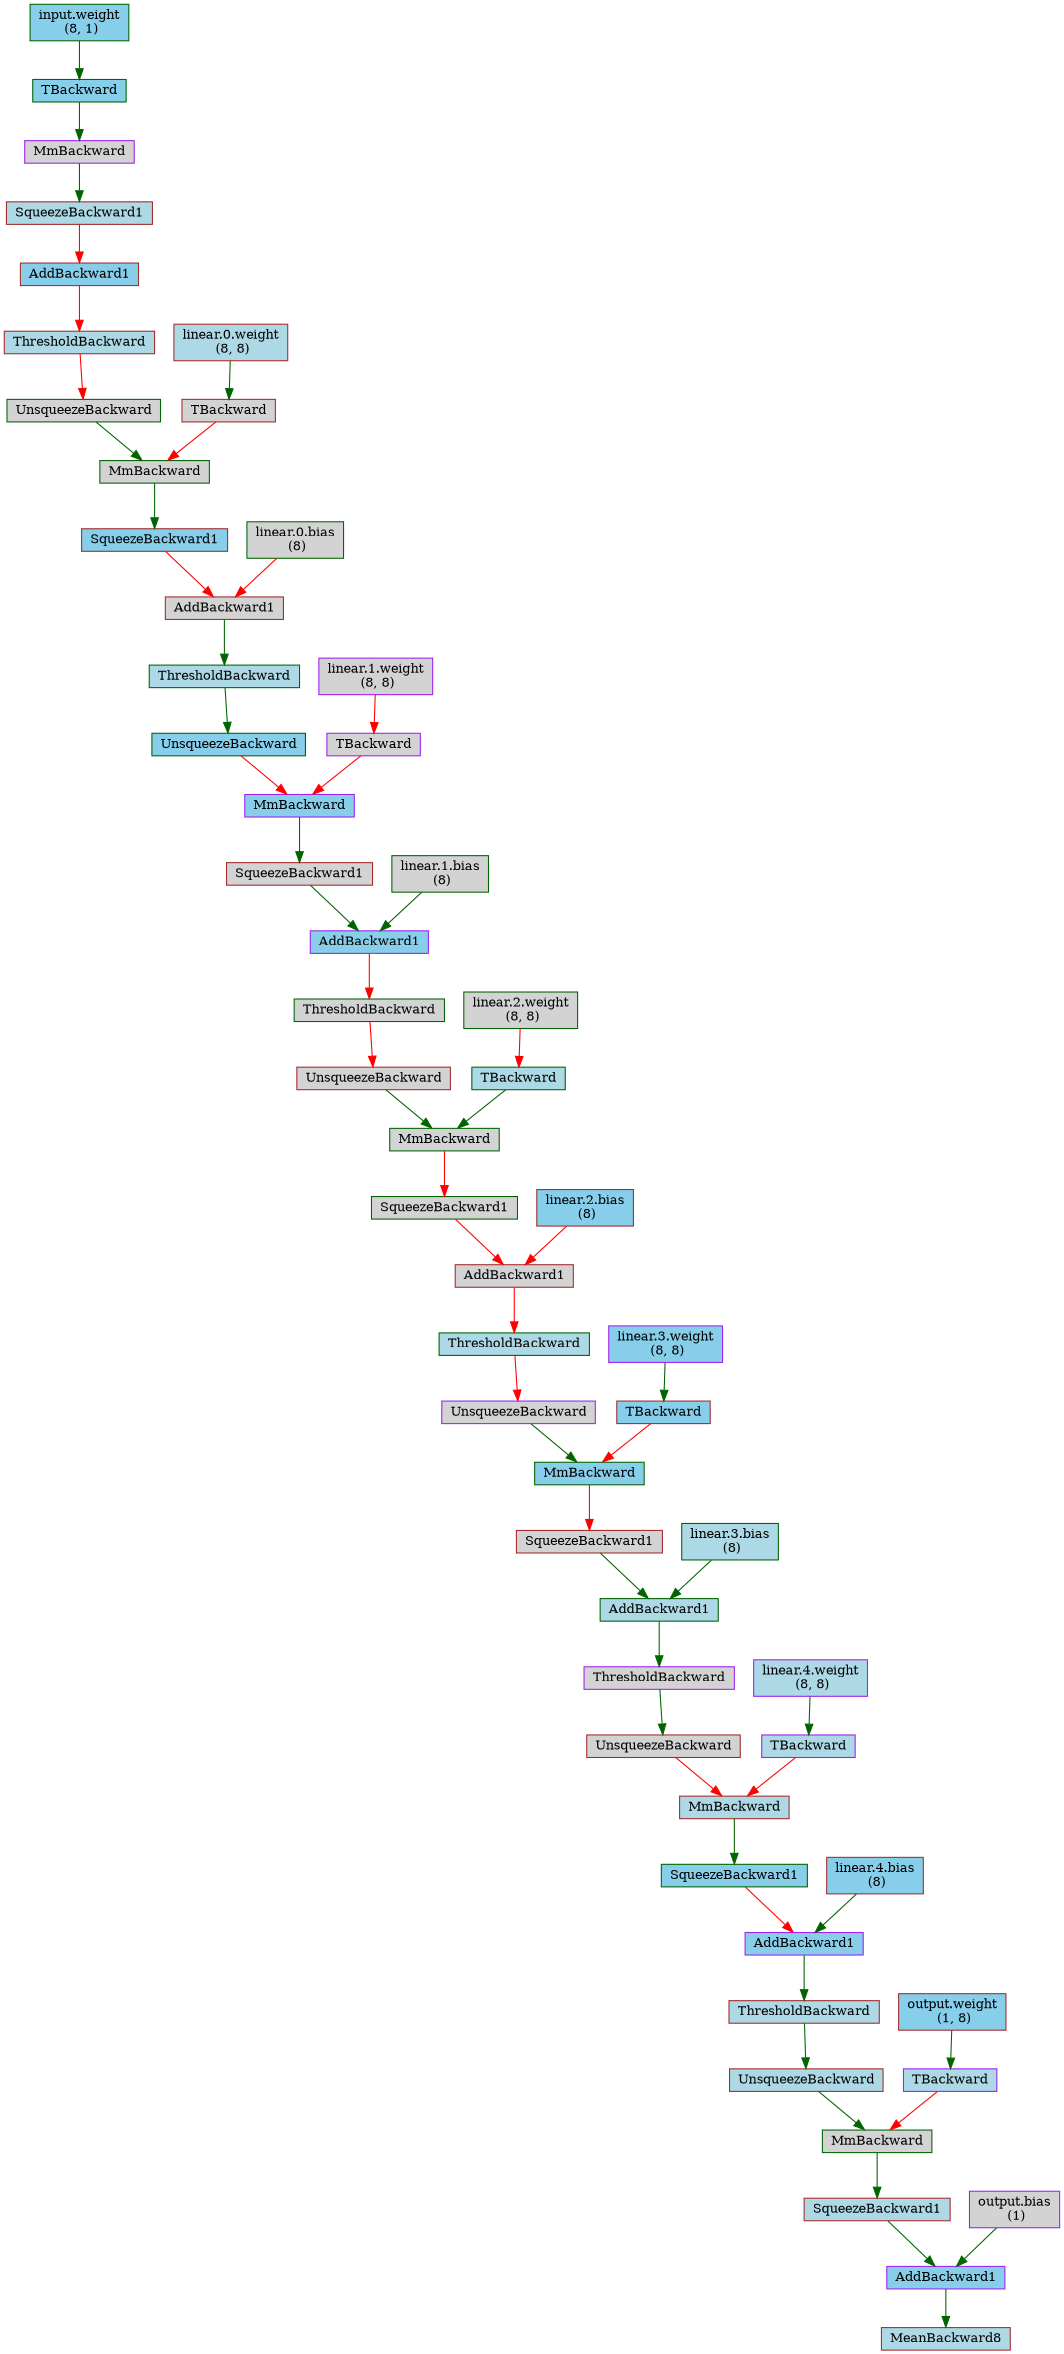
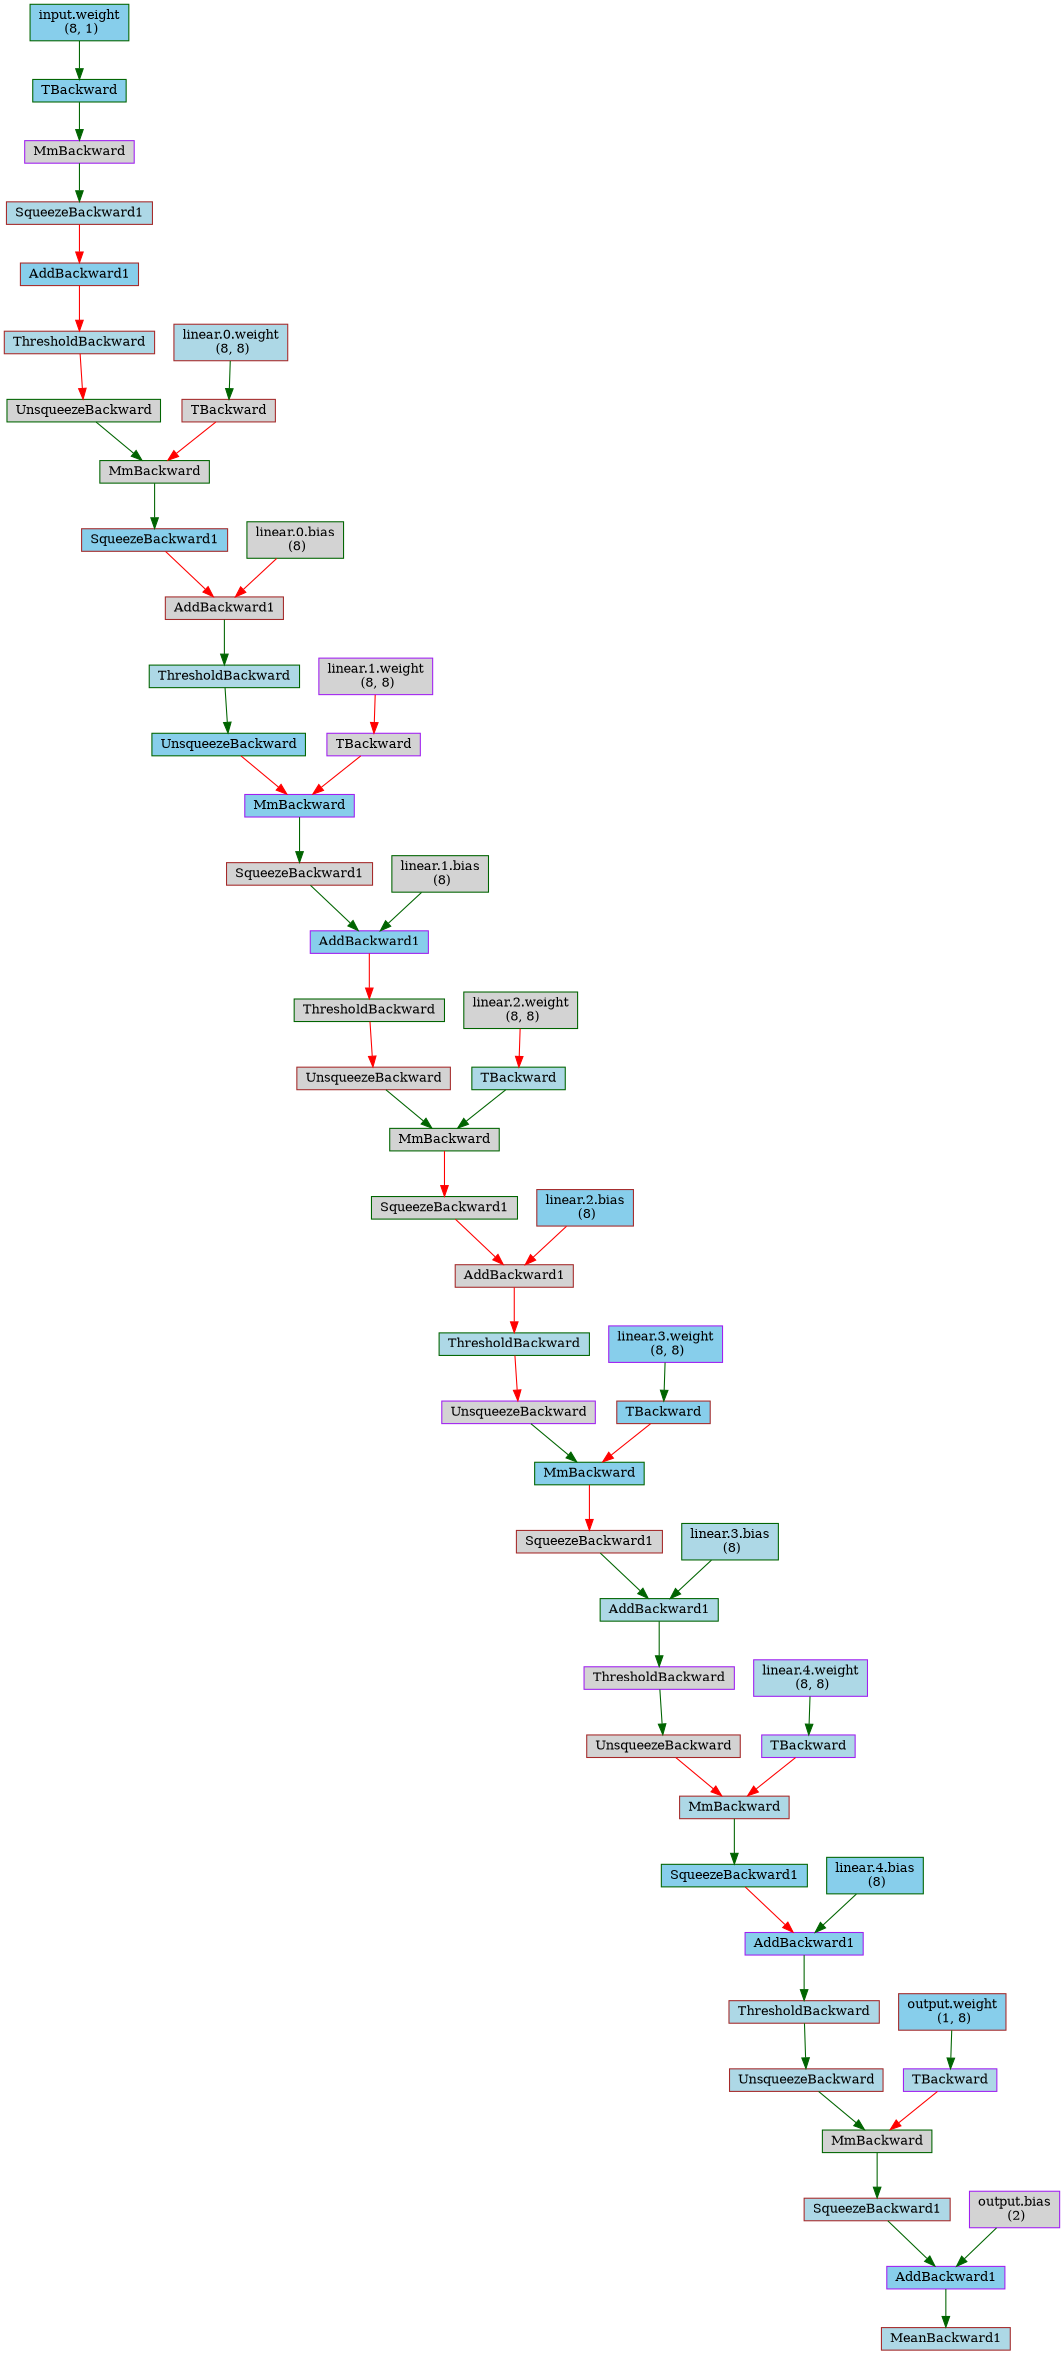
node "linear.4.bias (8)": color brown -> darkgreen
node "output.bias (1)": label "output.bias (1)" -> "output.bias (2)"
node "MeanBackward8": label "MeanBackward8" -> "MeanBackward1"
